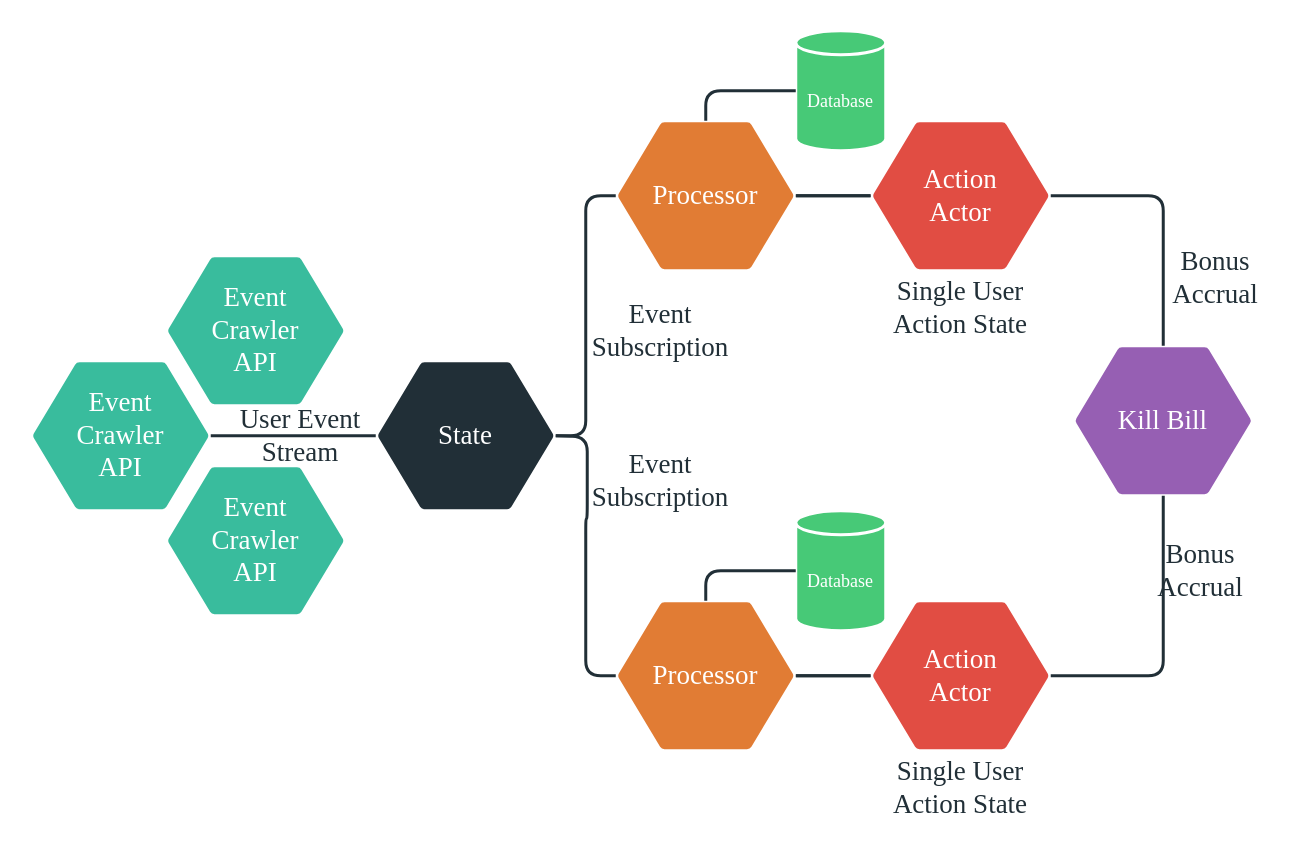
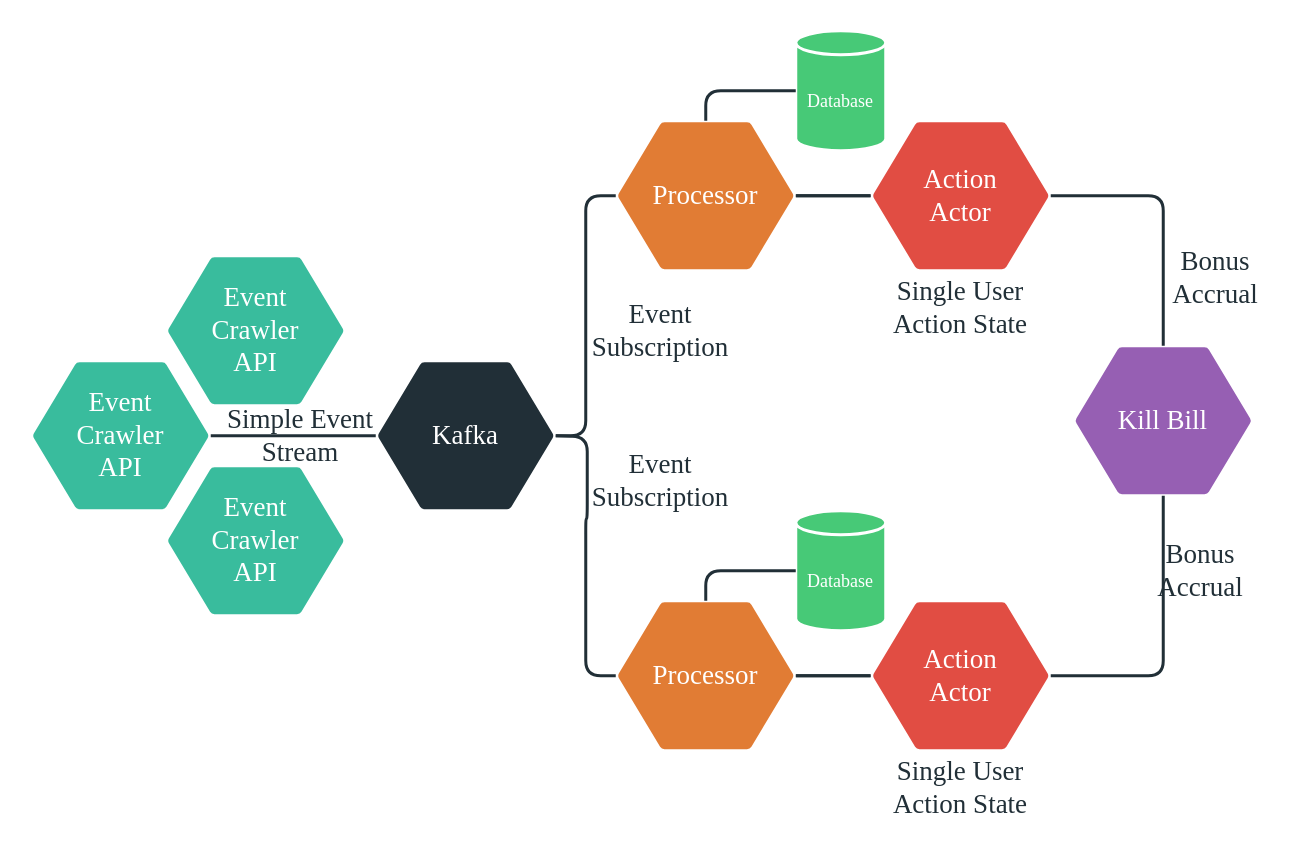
node "User Event Stream": label "User Event Stream" -> "Simple Event Stream"
node "State": label "State" -> "Kafka"
